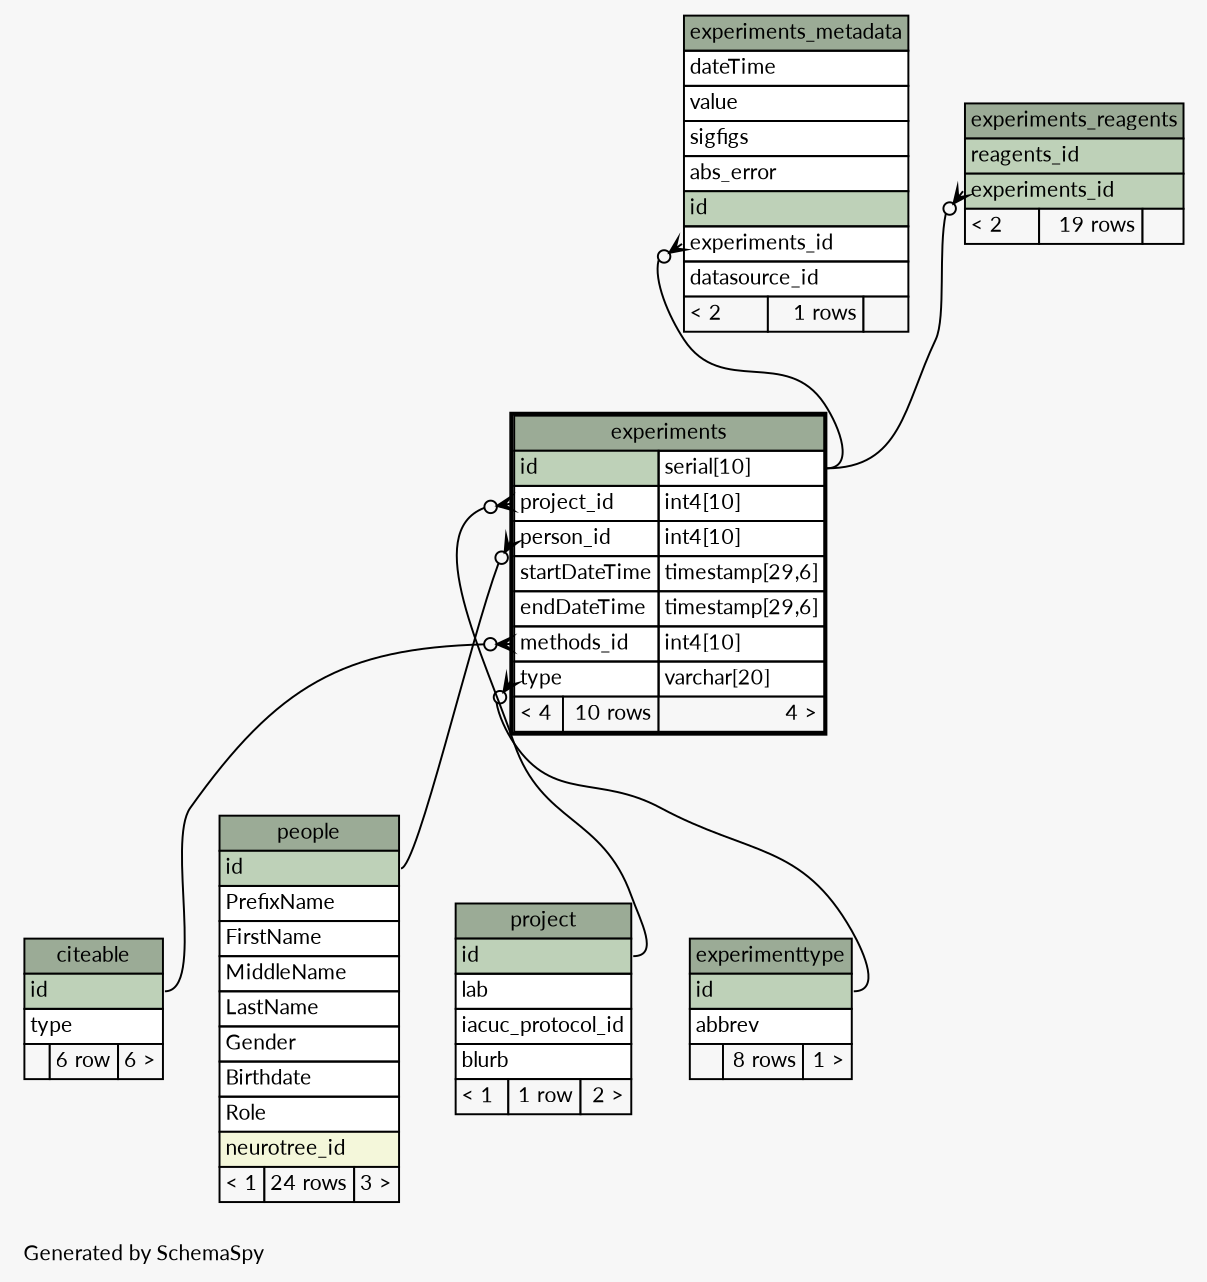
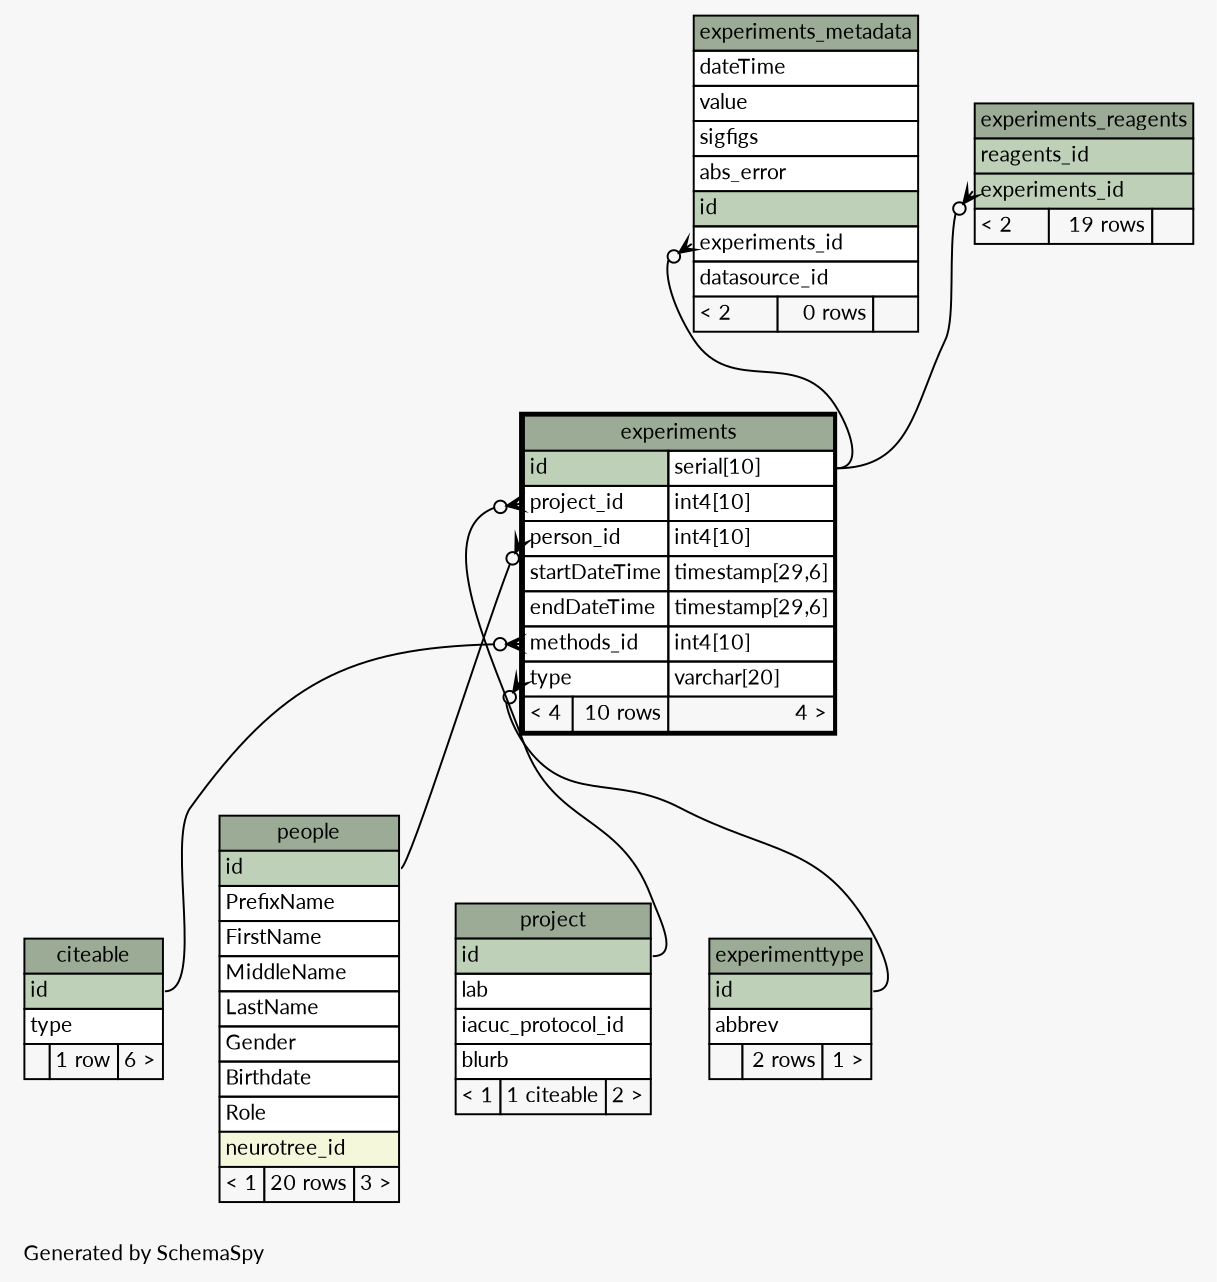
node "experiments_metadata": text "1 rows" -> "0 rows"
node "citeable": text "6 row" -> "1 row"
node "experimenttype": text "8 rows" -> "2 rows"
node "project": text "1 row" -> "1 citeable"
node "people": text "24 rows" -> "20 rows"
